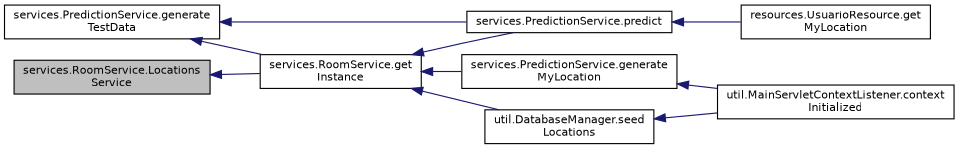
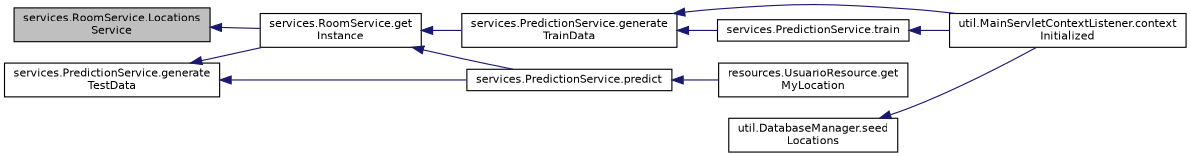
node "services.PredictionService.train": added
node "services.PredictionService.generate MyLocation": label "services.PredictionService.generate MyLocation" -> "services.PredictionService.generate TrainData"
edge "util.DatabaseManager.seed Locations" -> "services.RoomService.get Instance": removed
